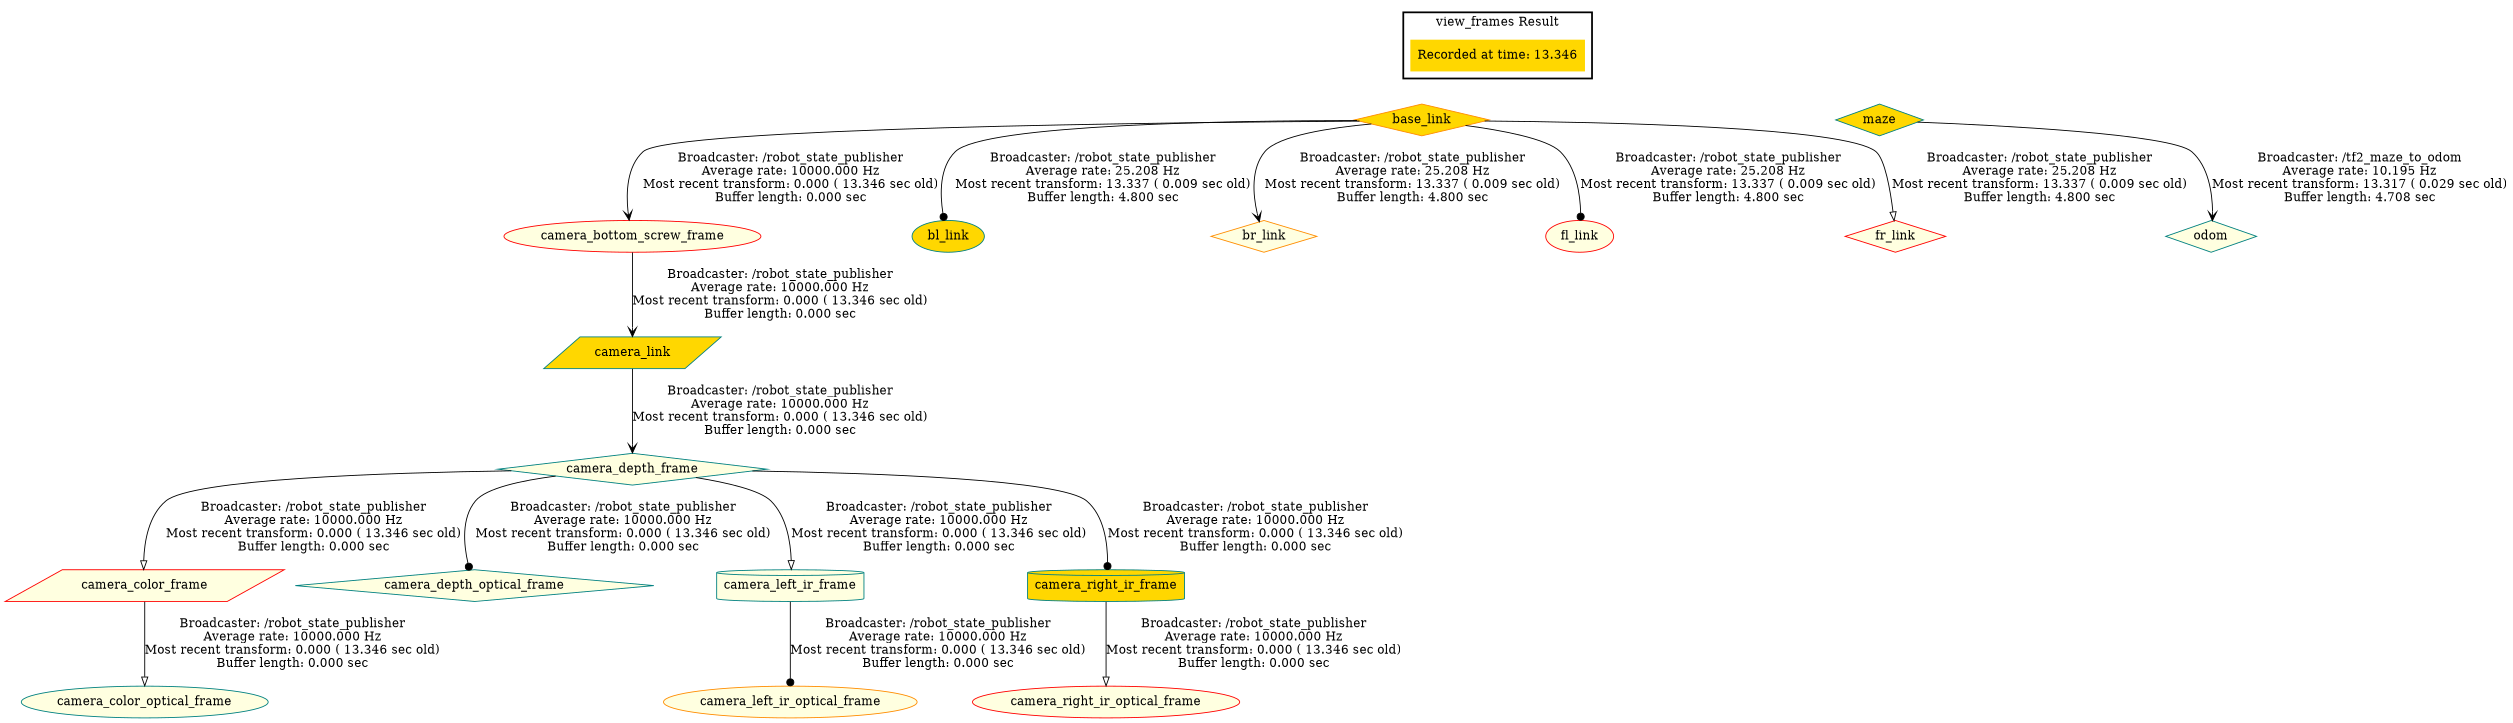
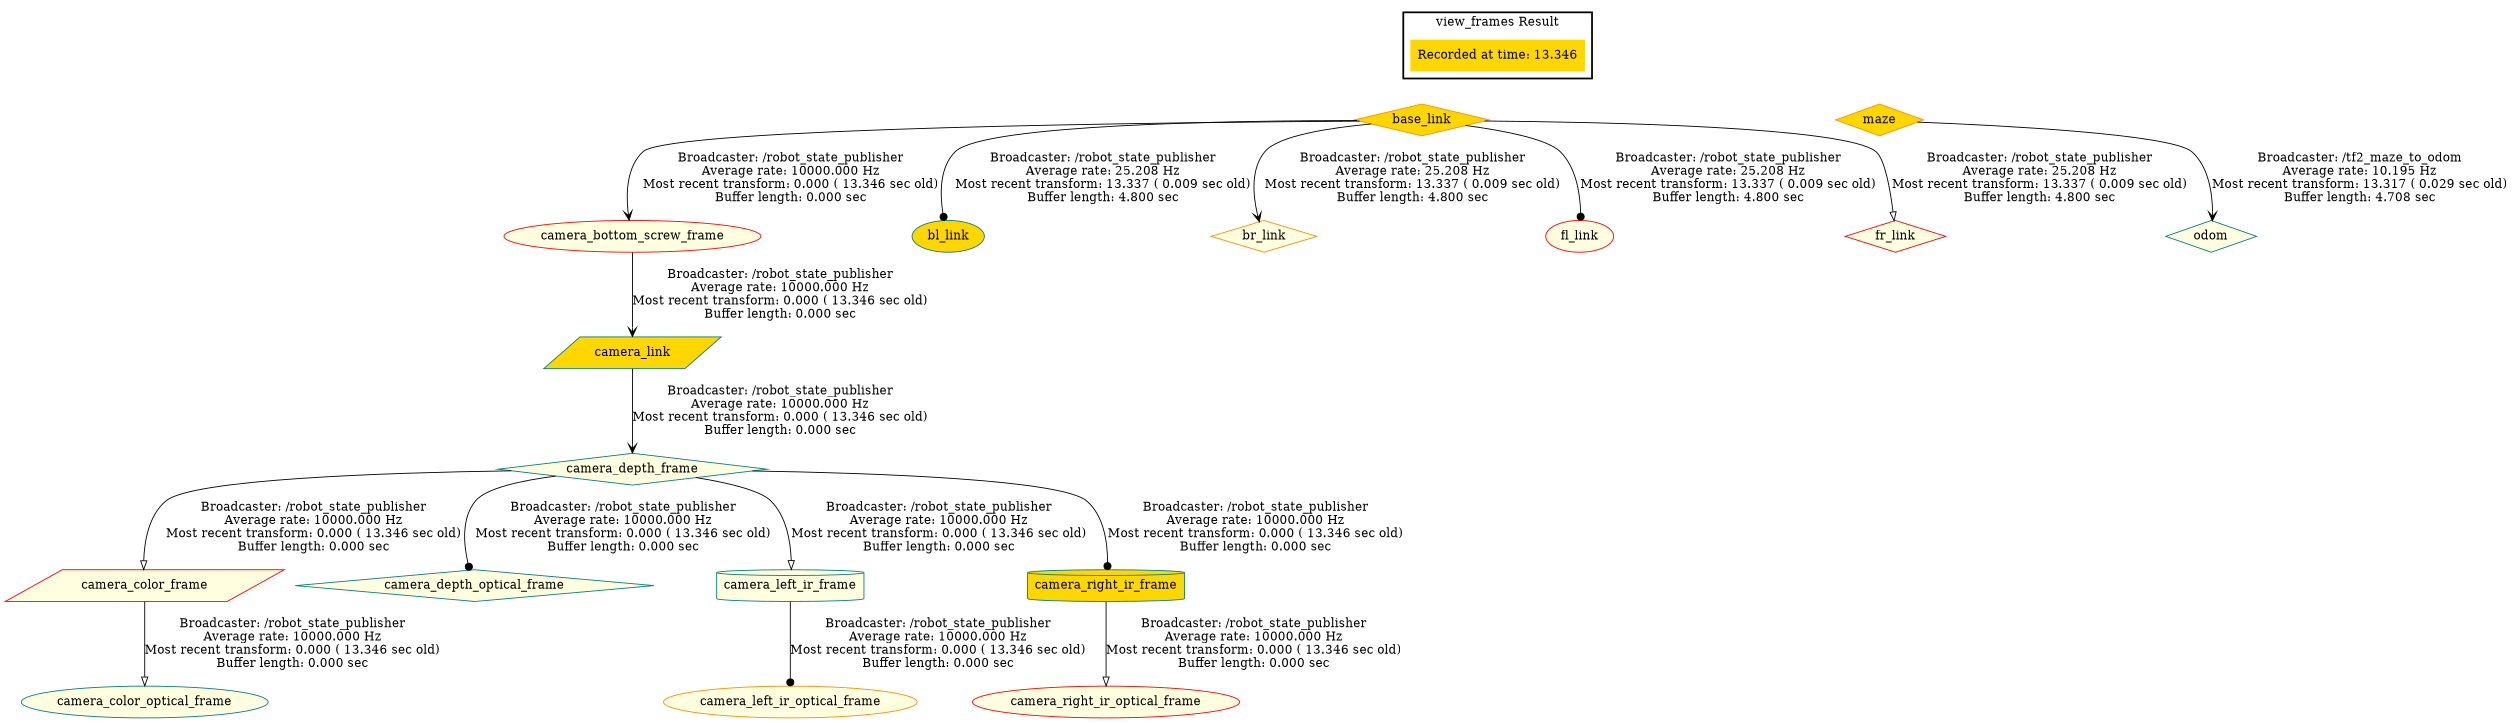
node "maze": color teal -> darkorange
